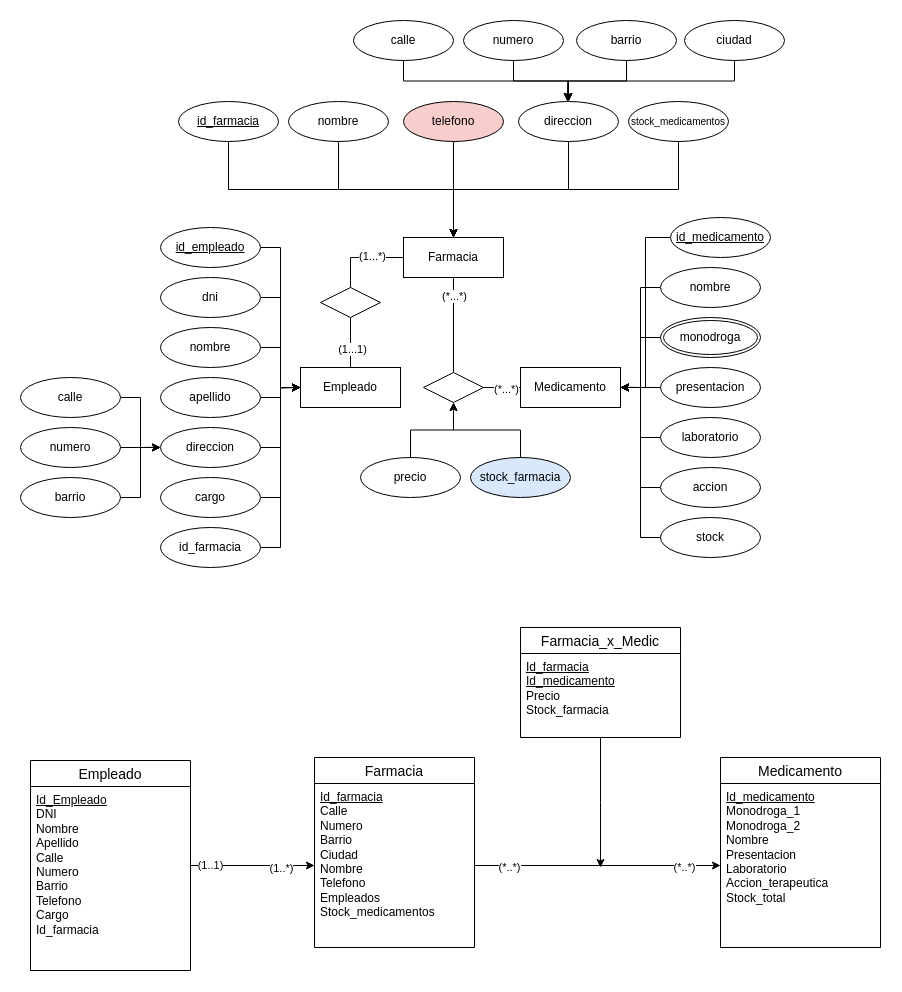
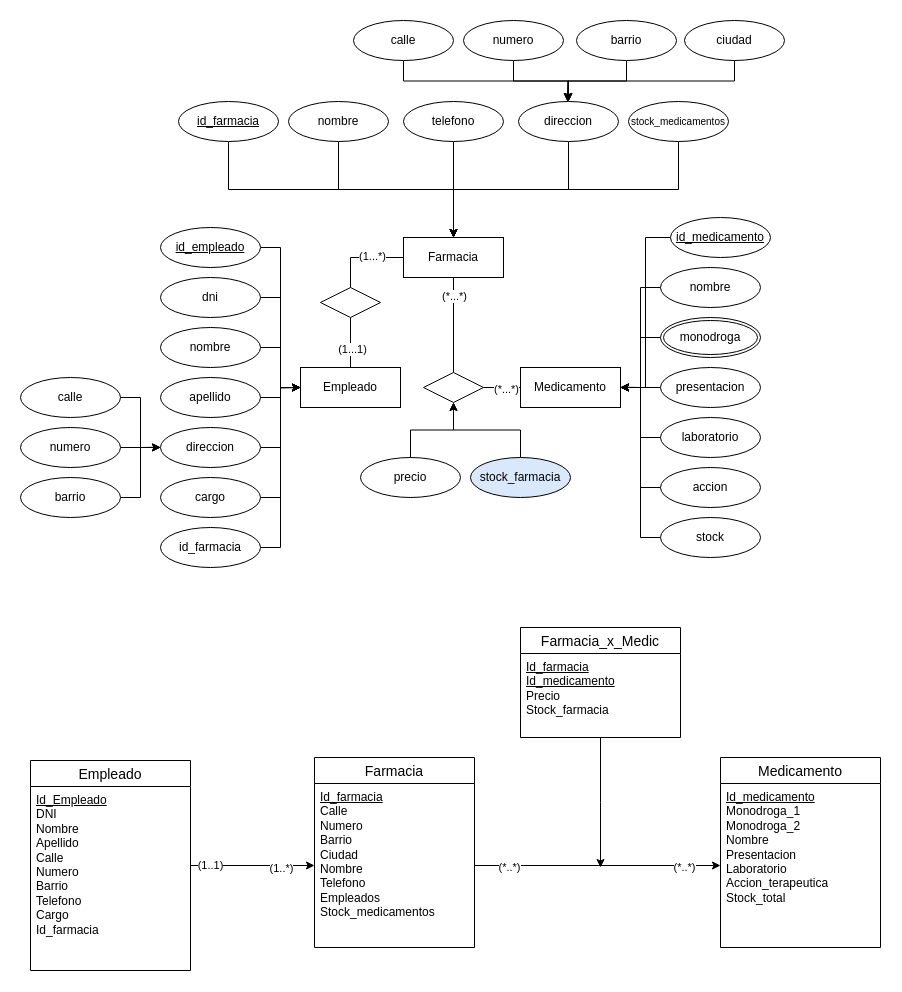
node "telefono": fillcolor #f8cecc -> #ffffff
